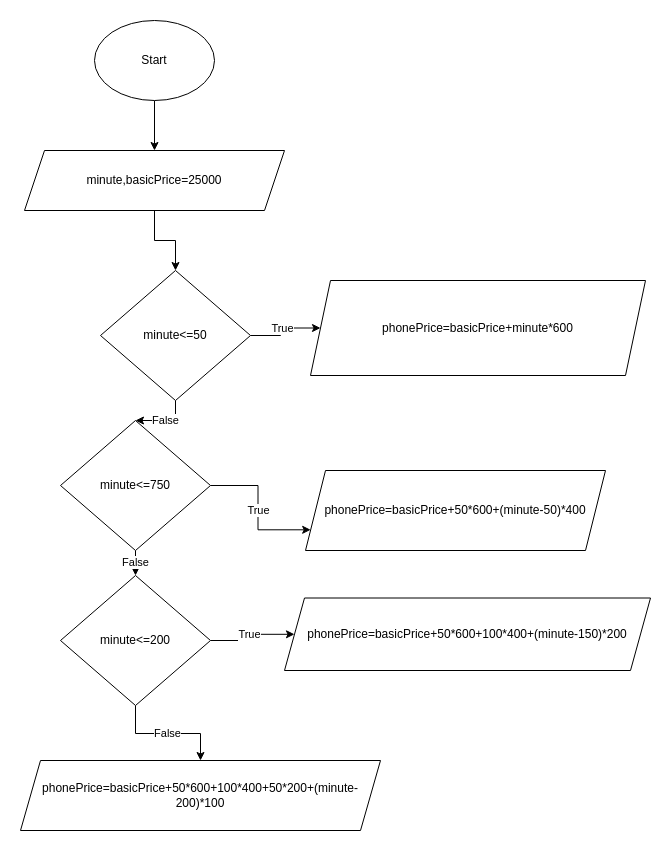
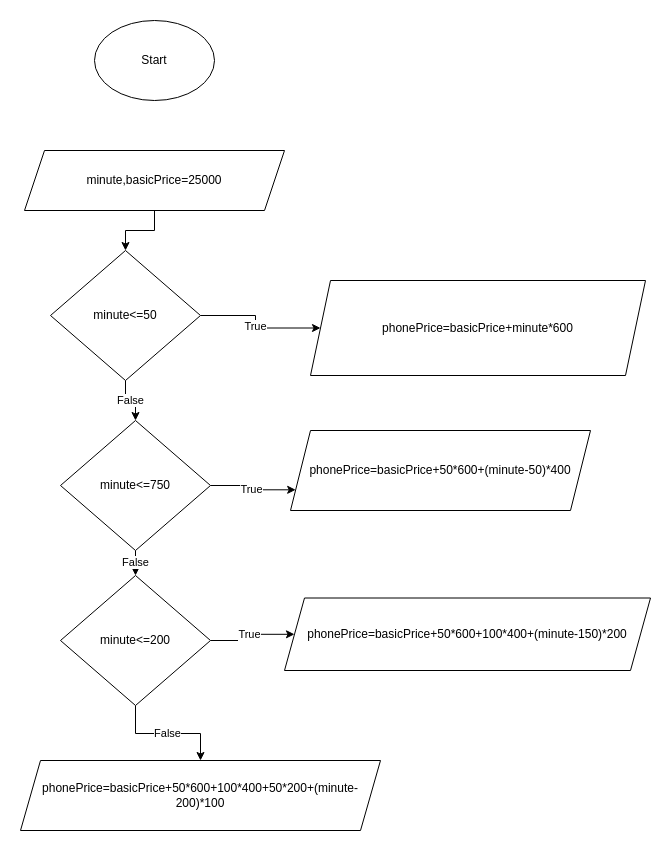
edge "Start" -> "minute,basicPrice=25000": removed
node "minute<=50": moved (176, 336) -> (126, 316)
node "phonePrice=basicPrice+50*600+(minute-50)*400": moved (456, 511) -> (441, 471)
